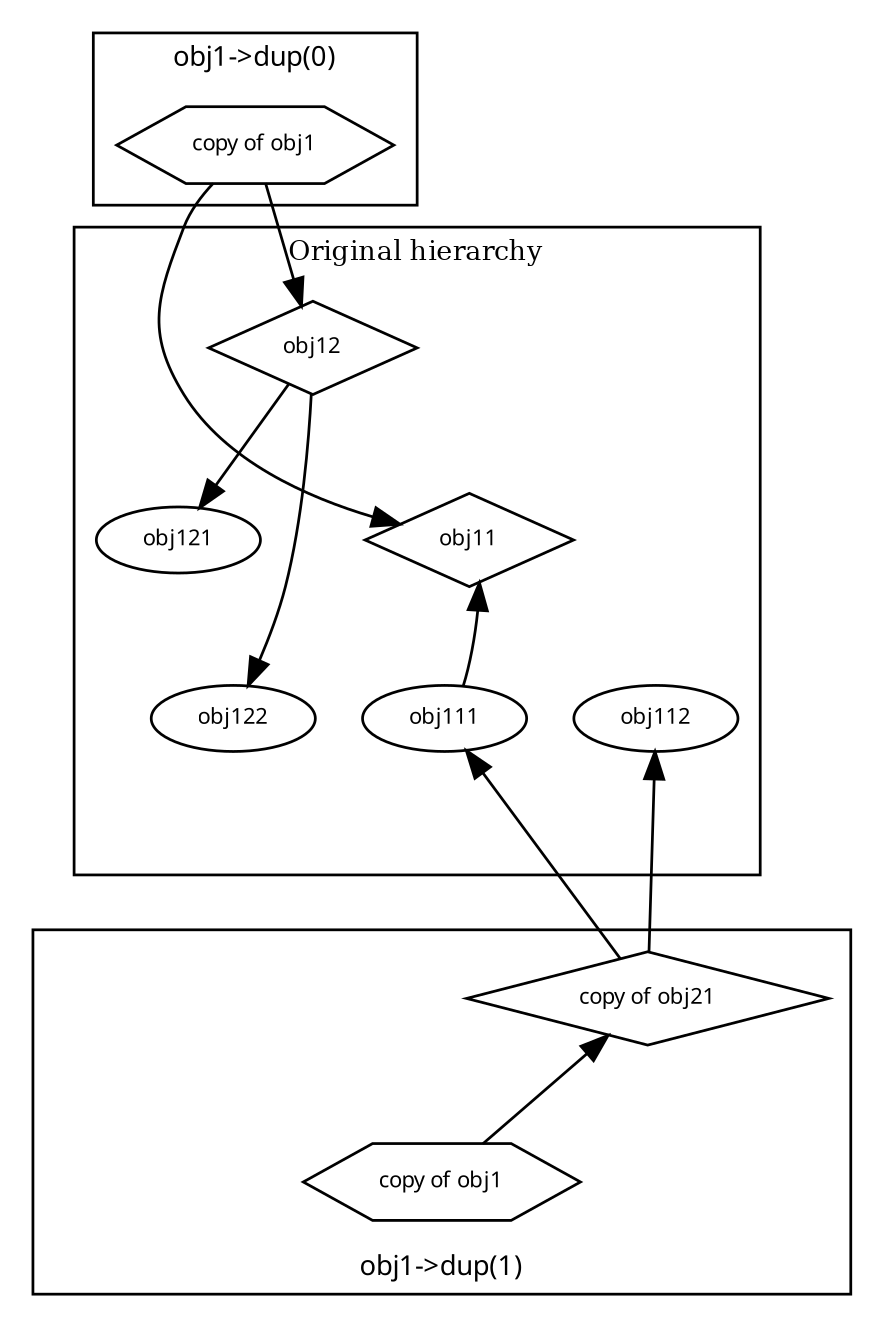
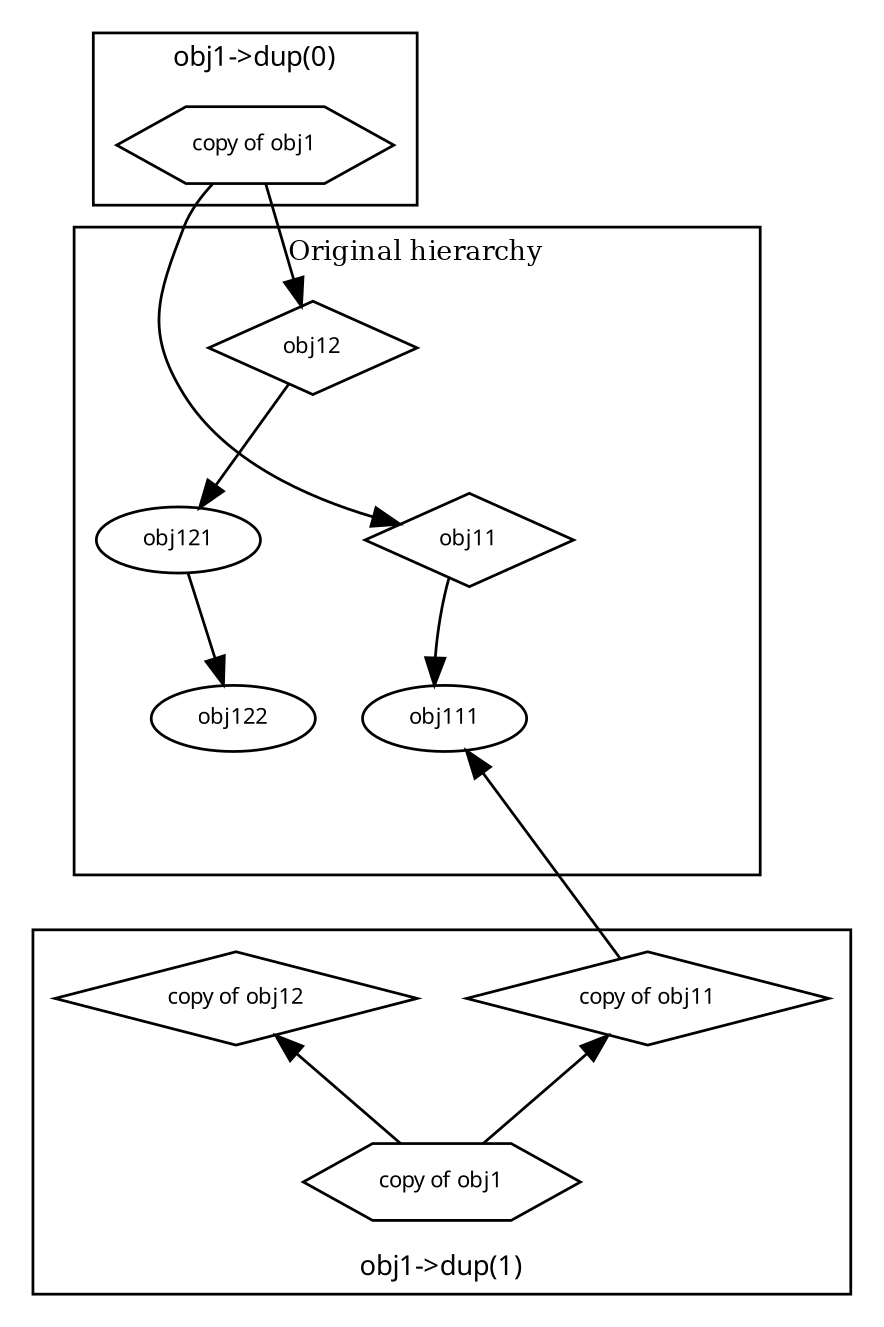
edge "obj12" -> "obj122": now "obj121" -> "obj122"
edge "obj111" -> "obj11": reversed
node "obj112": removed
node "copy of obj12": added
node "copy of obj21": label "copy of obj21" -> "copy of obj11"
